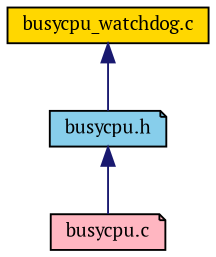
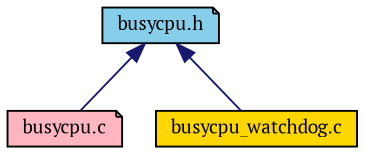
edge "busycpu.h" -> "busycpu_watchdog.c": reversed
